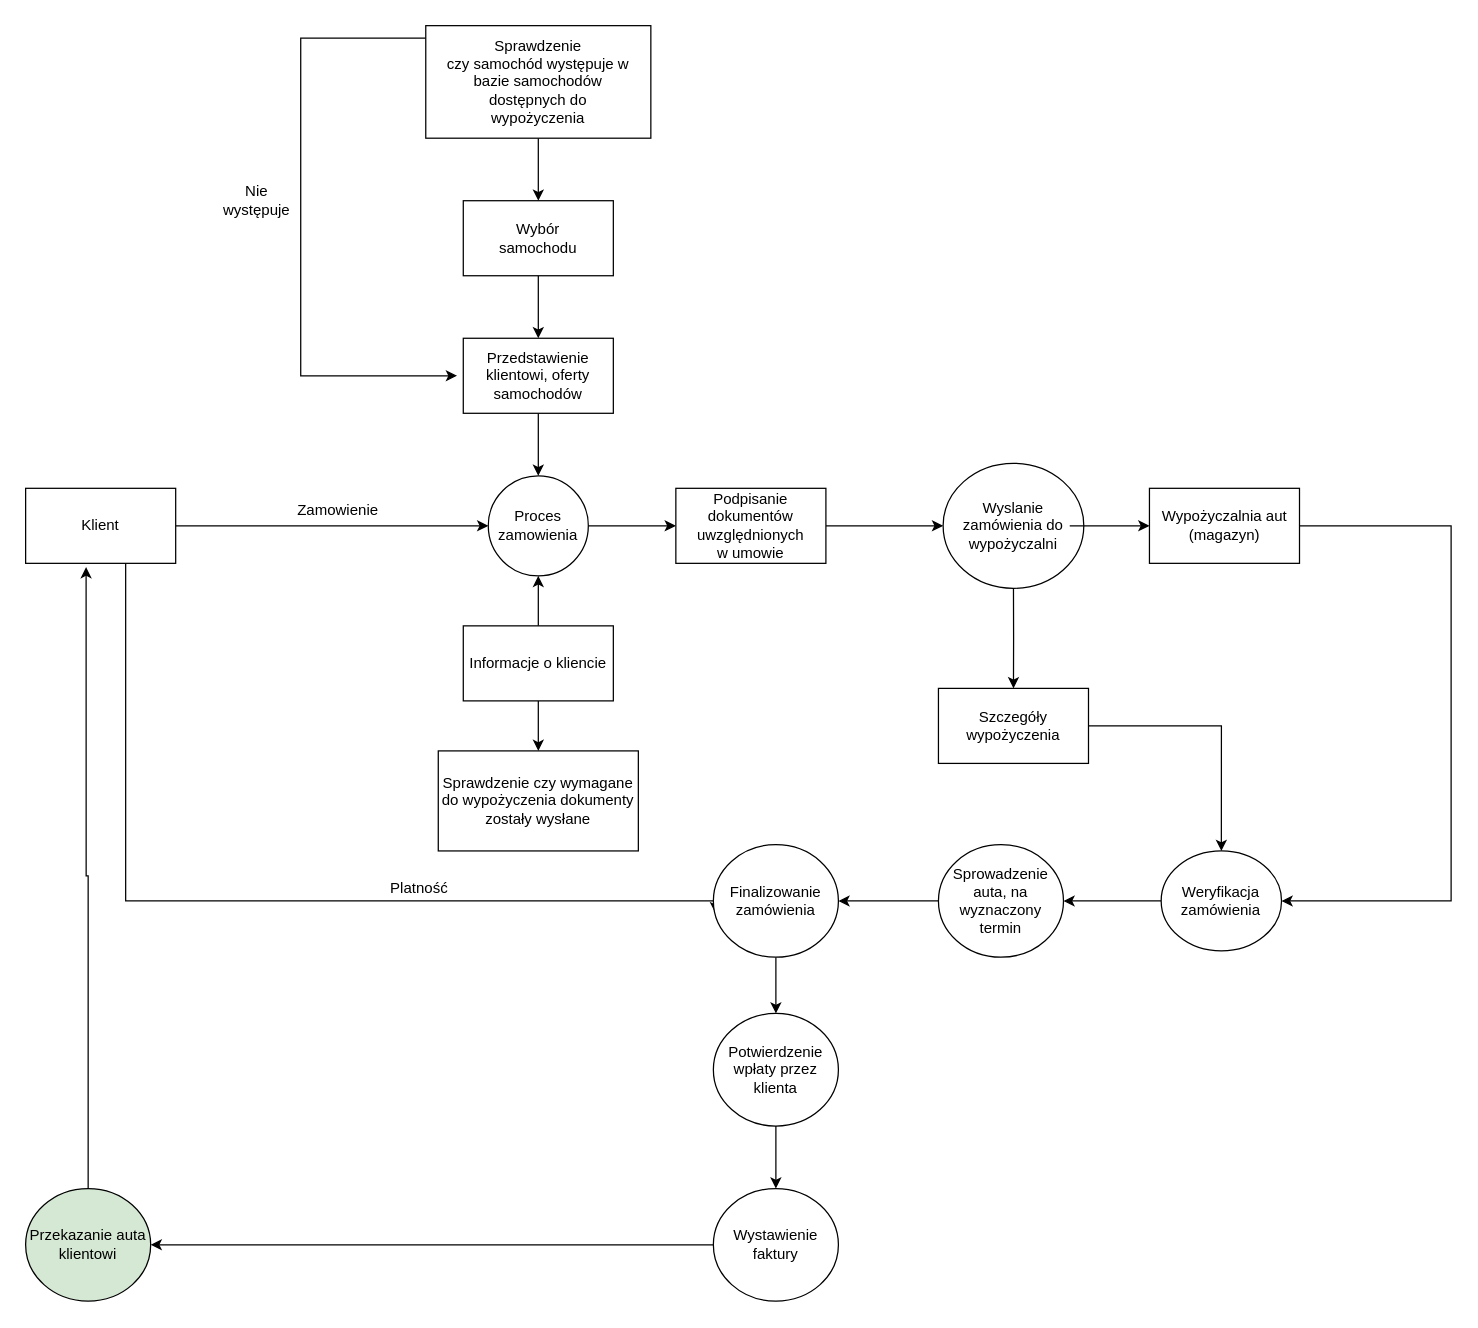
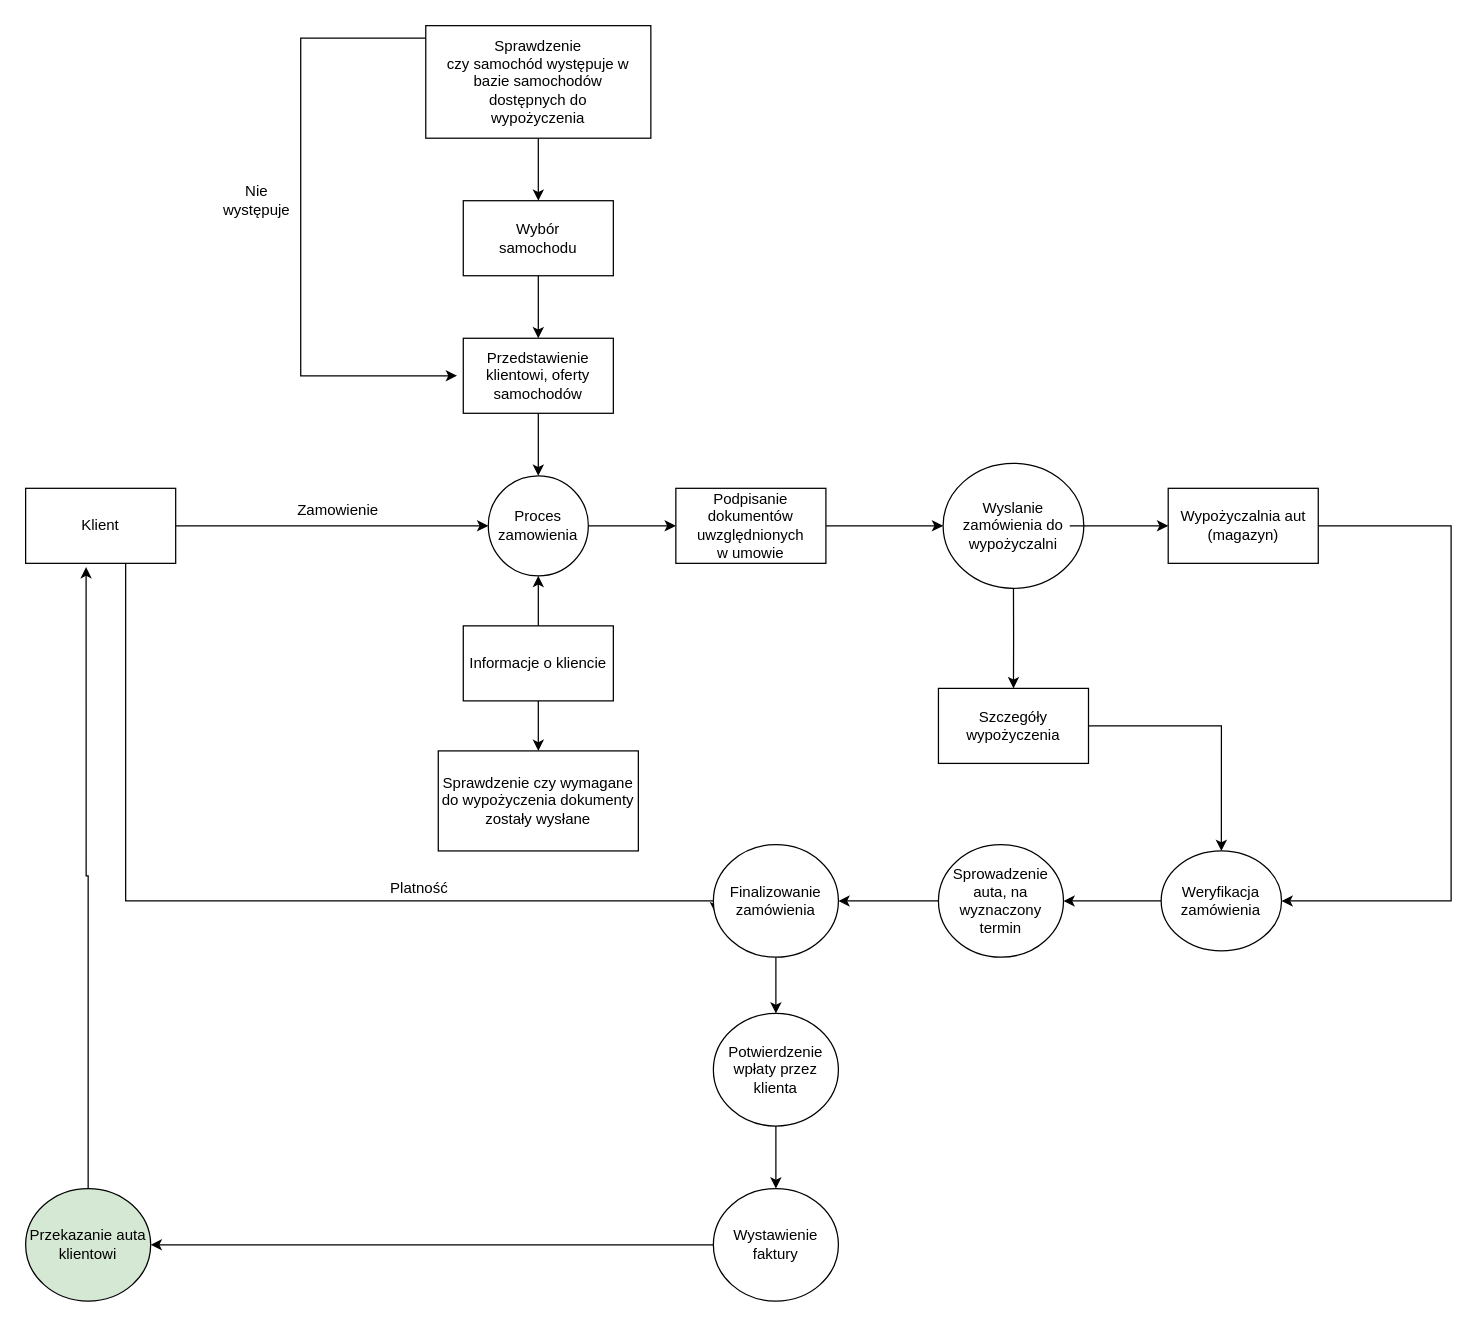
node "Wypożyczalnia aut (magazyn)": moved (1224, 526) -> (1243, 526)
